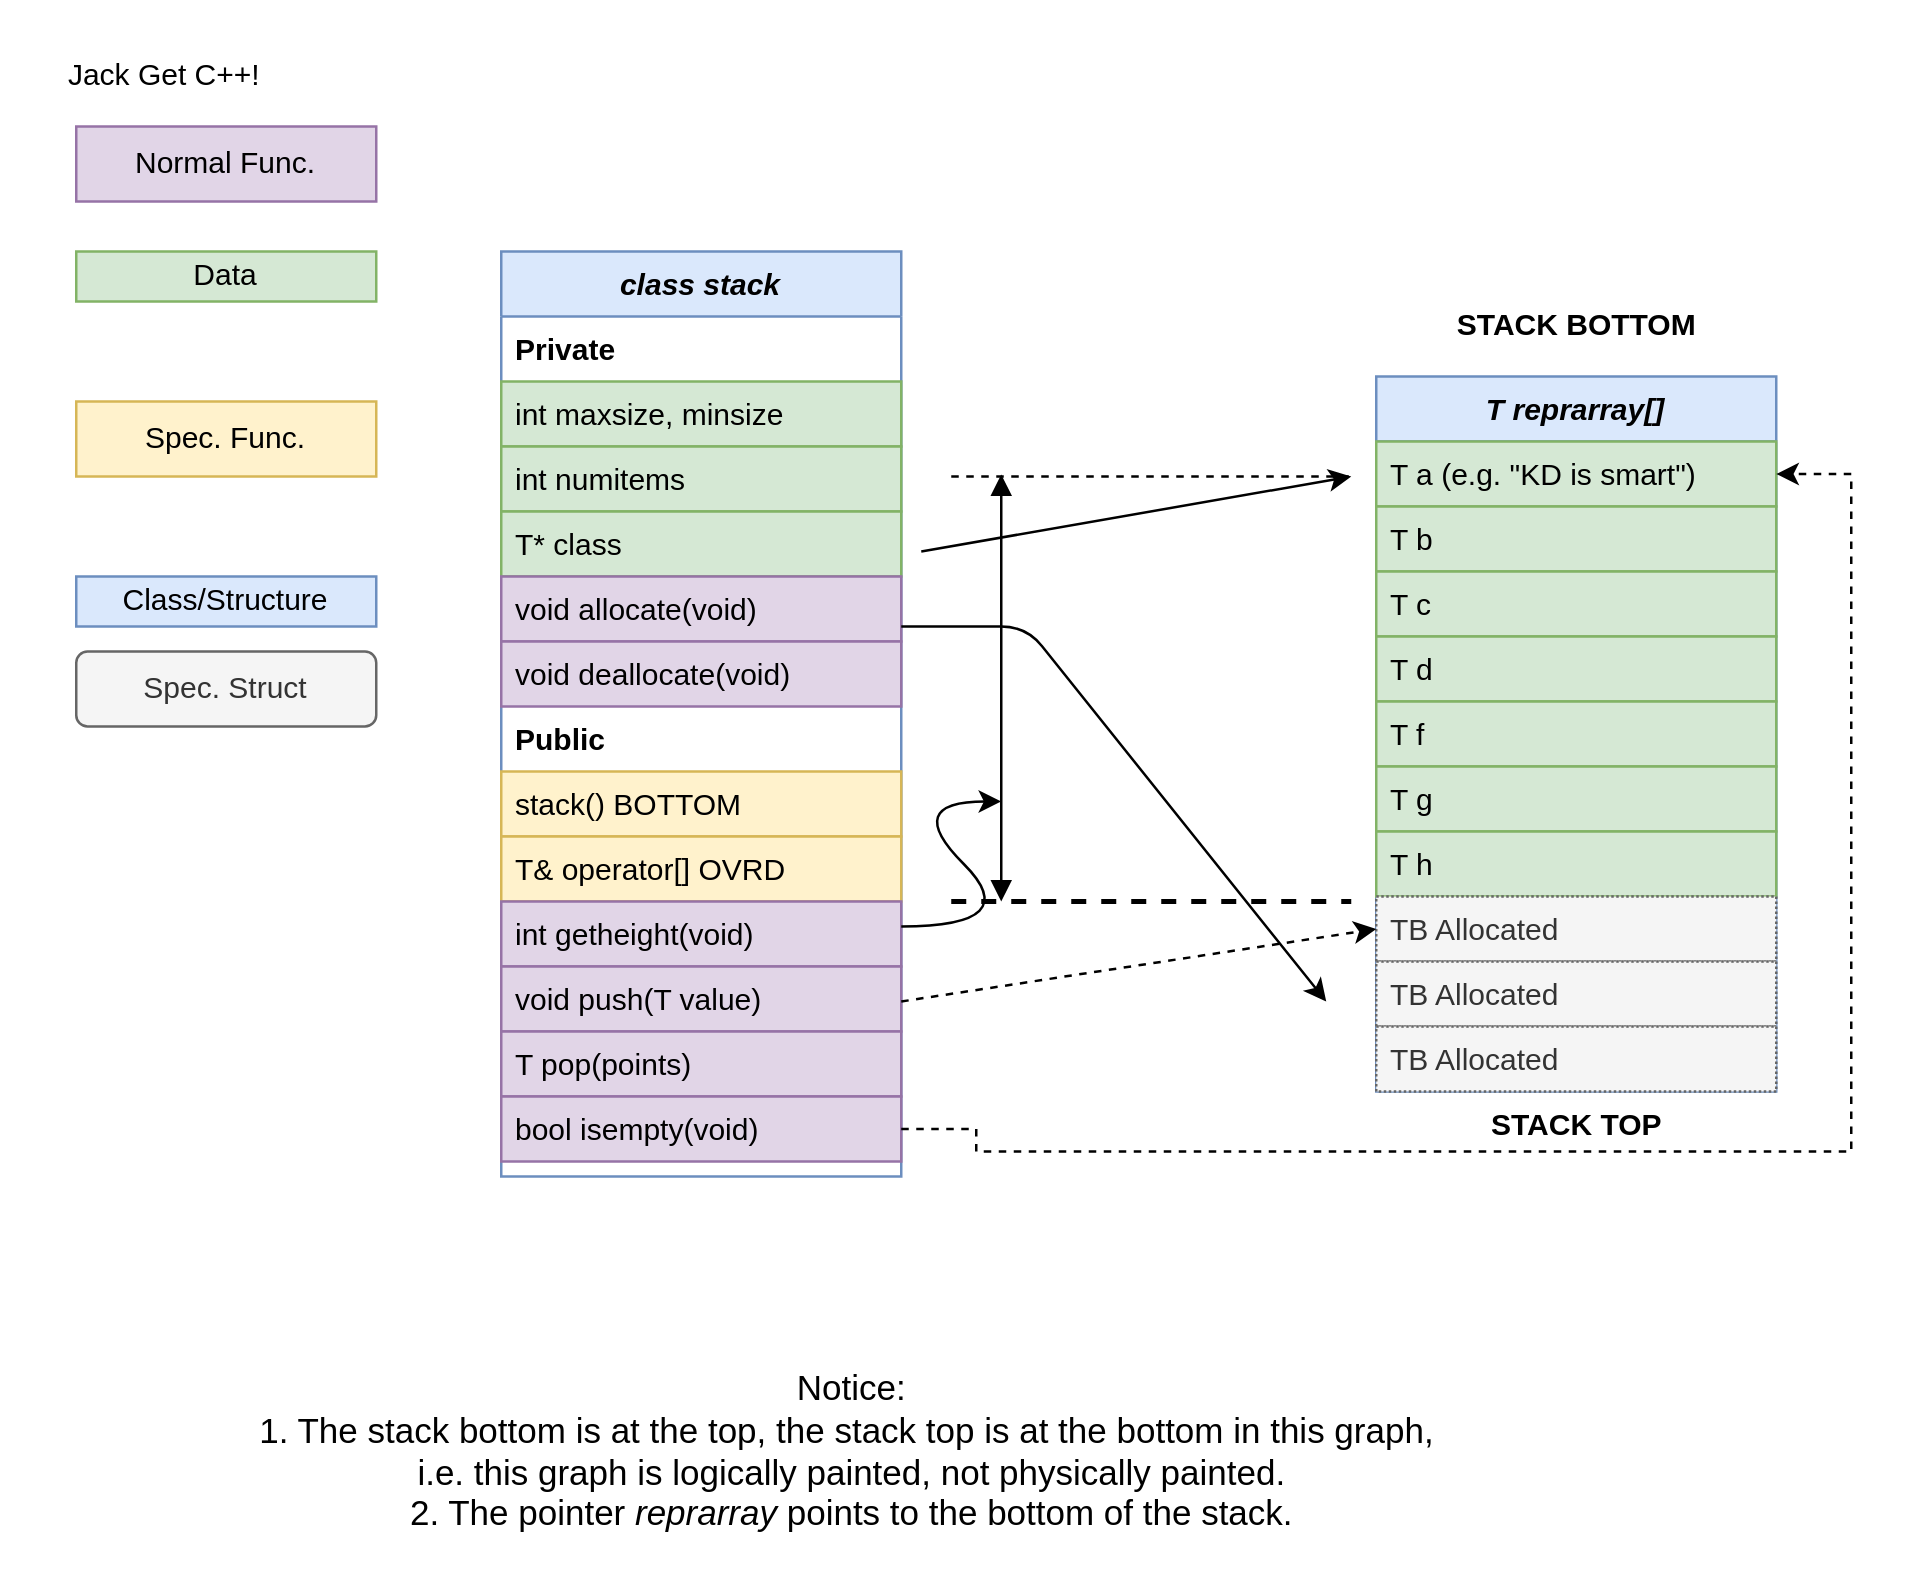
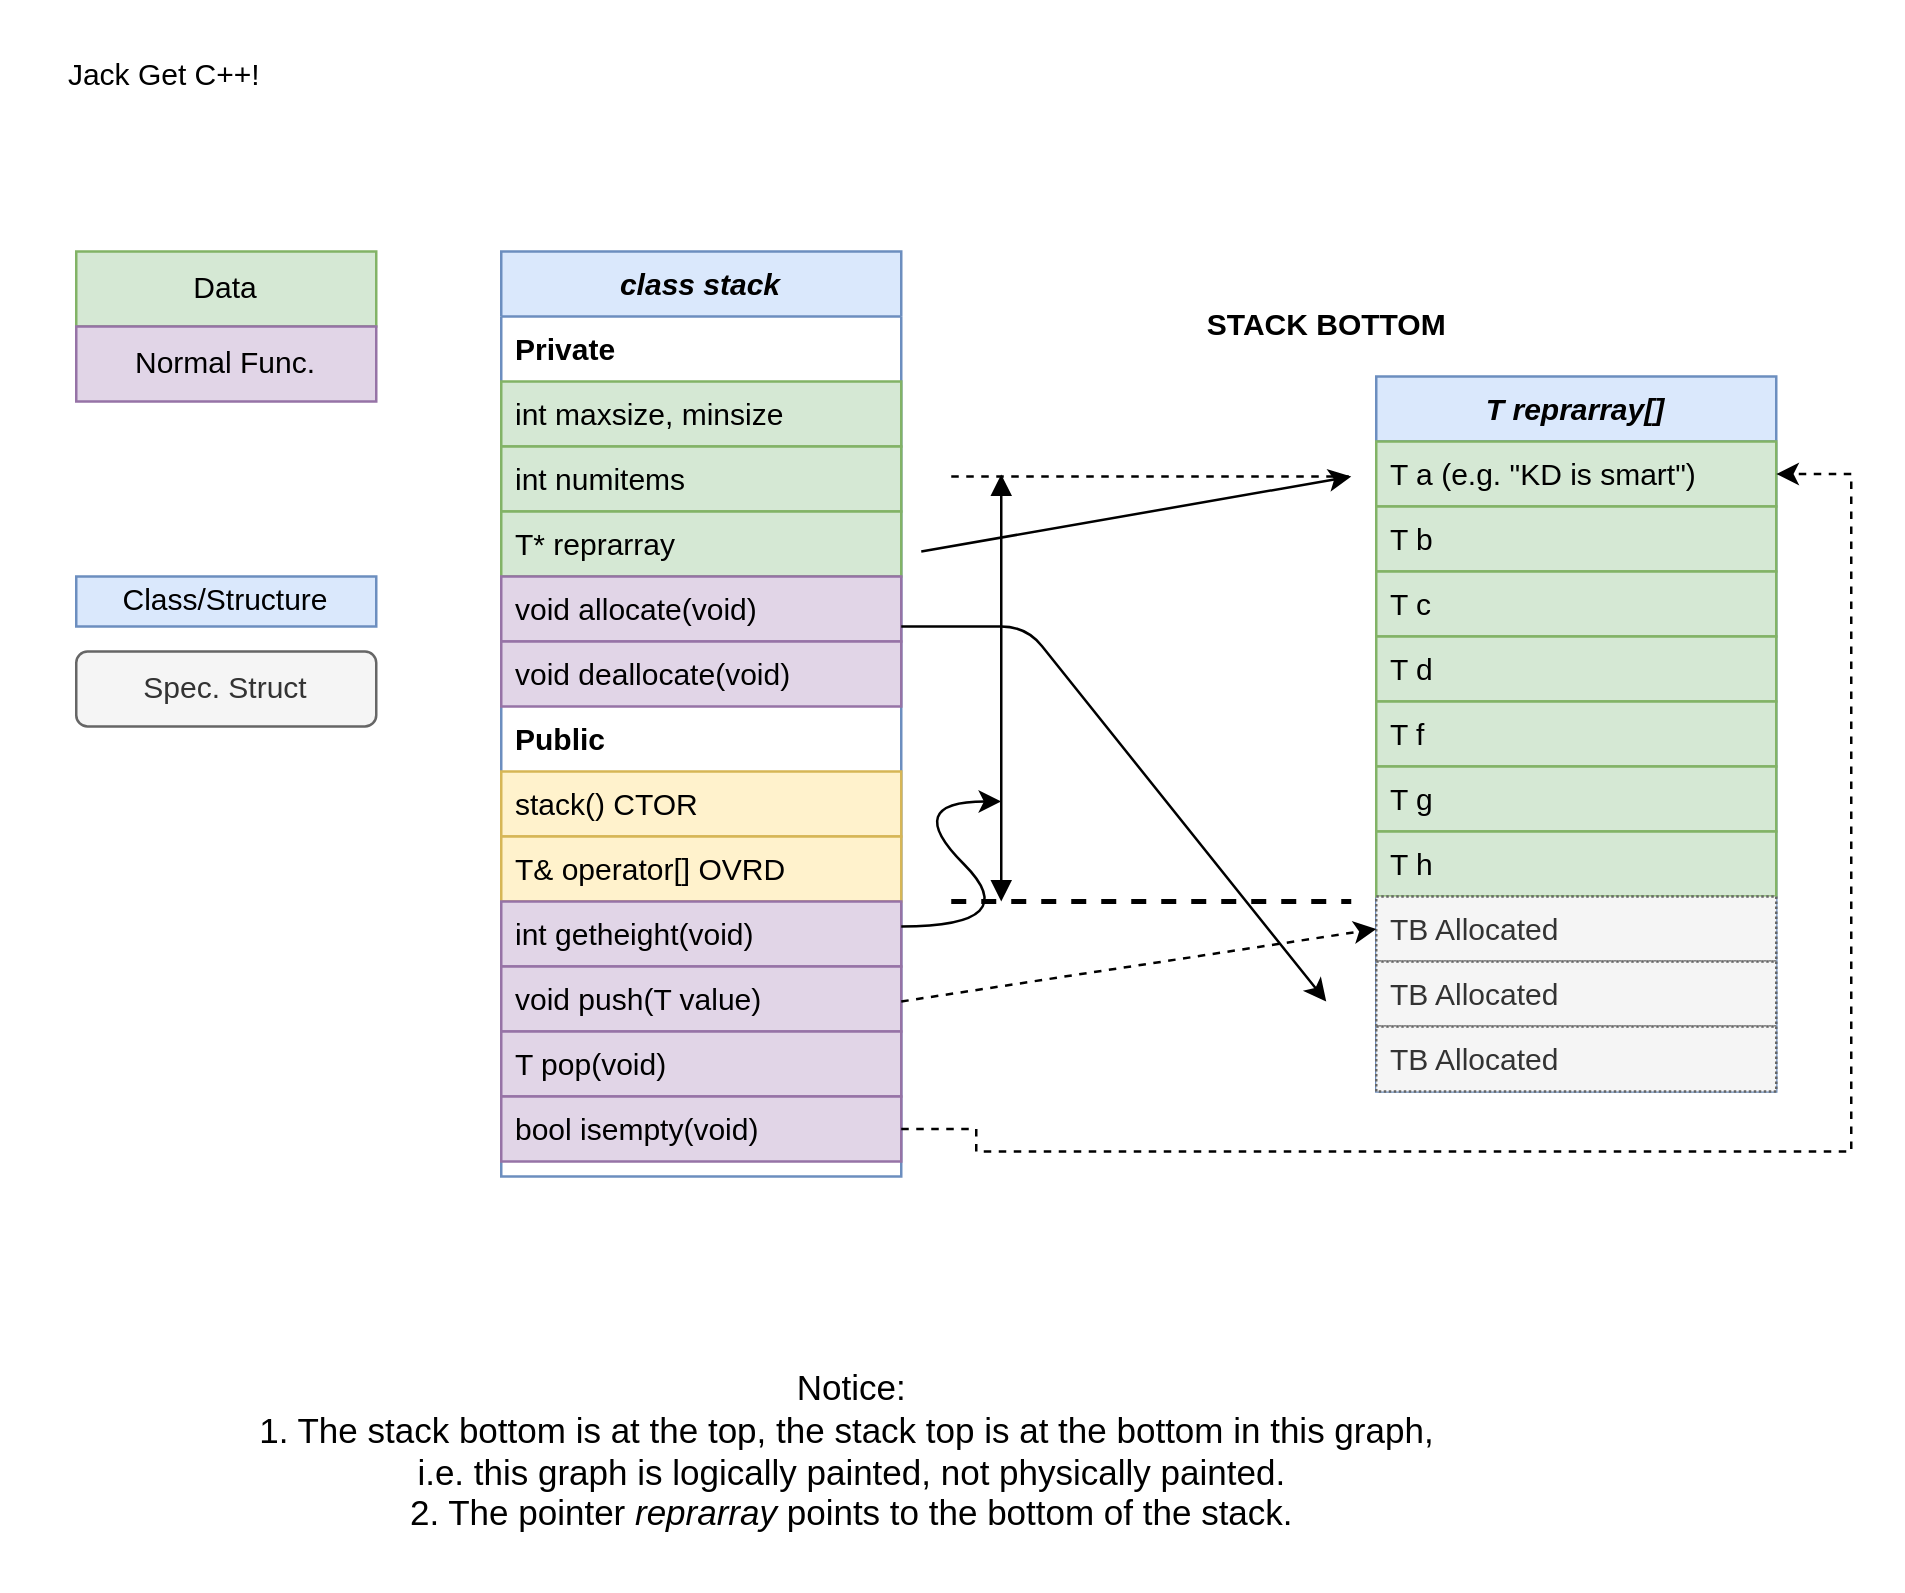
node "Normal Func.": moved (226, 164) -> (226, 364)
node "Data": size 300x50 -> 300x75
node "STACK BOTTOM": moved (1576, 326) -> (1326, 326)
node "Spec. Func.": removed
node "T* class": label "T* class" -> "T* reprarray"
node "stack() BOTTOM": label "stack() BOTTOM" -> "stack() CTOR"
node "T pop(points)": label "T pop(points)" -> "T pop(void)"
node "STACK TOP": removed
